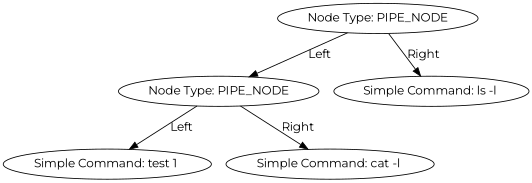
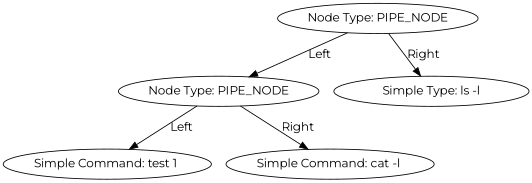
node "Simple Command: ls -l": label "Simple Command: ls -l" -> "Simple Type: ls -l"
